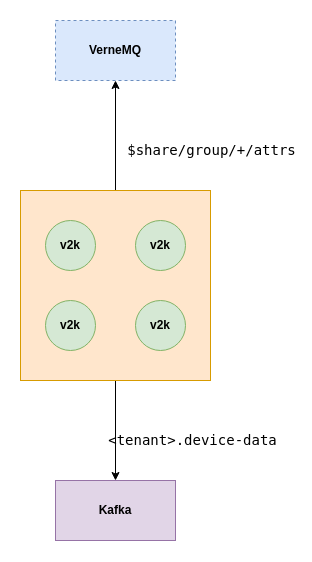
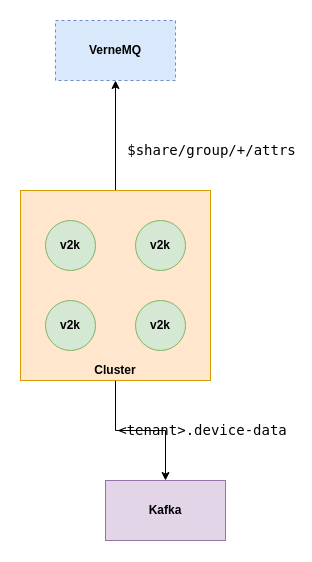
node "Cluster": added
node "<tenant>.device-data": moved (193, 441) -> (203, 431)
node "Kafka": moved (116, 511) -> (166, 511)
